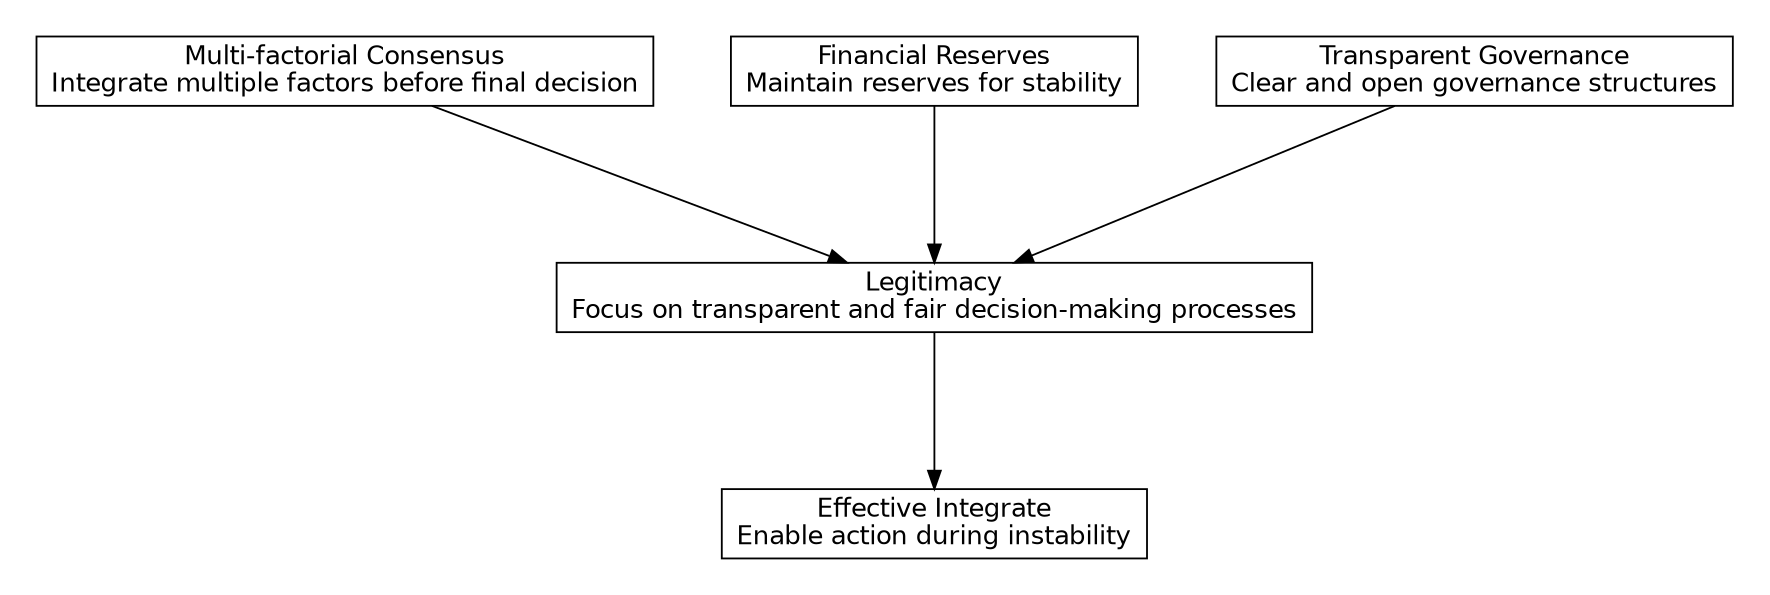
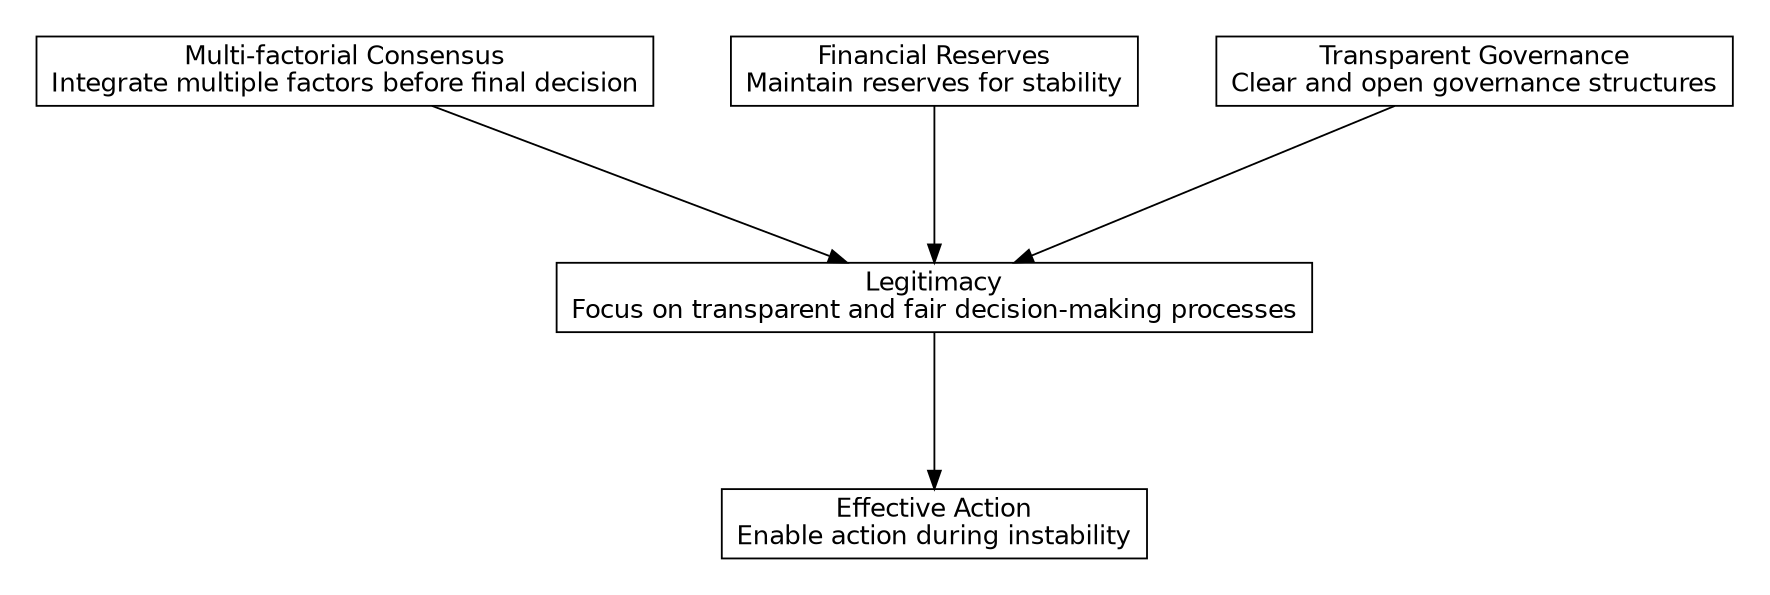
node "Effective Integrate Enable action during instability": label "Effective Integrate Enable action during instability" -> "Effective Action Enable action during instability"
